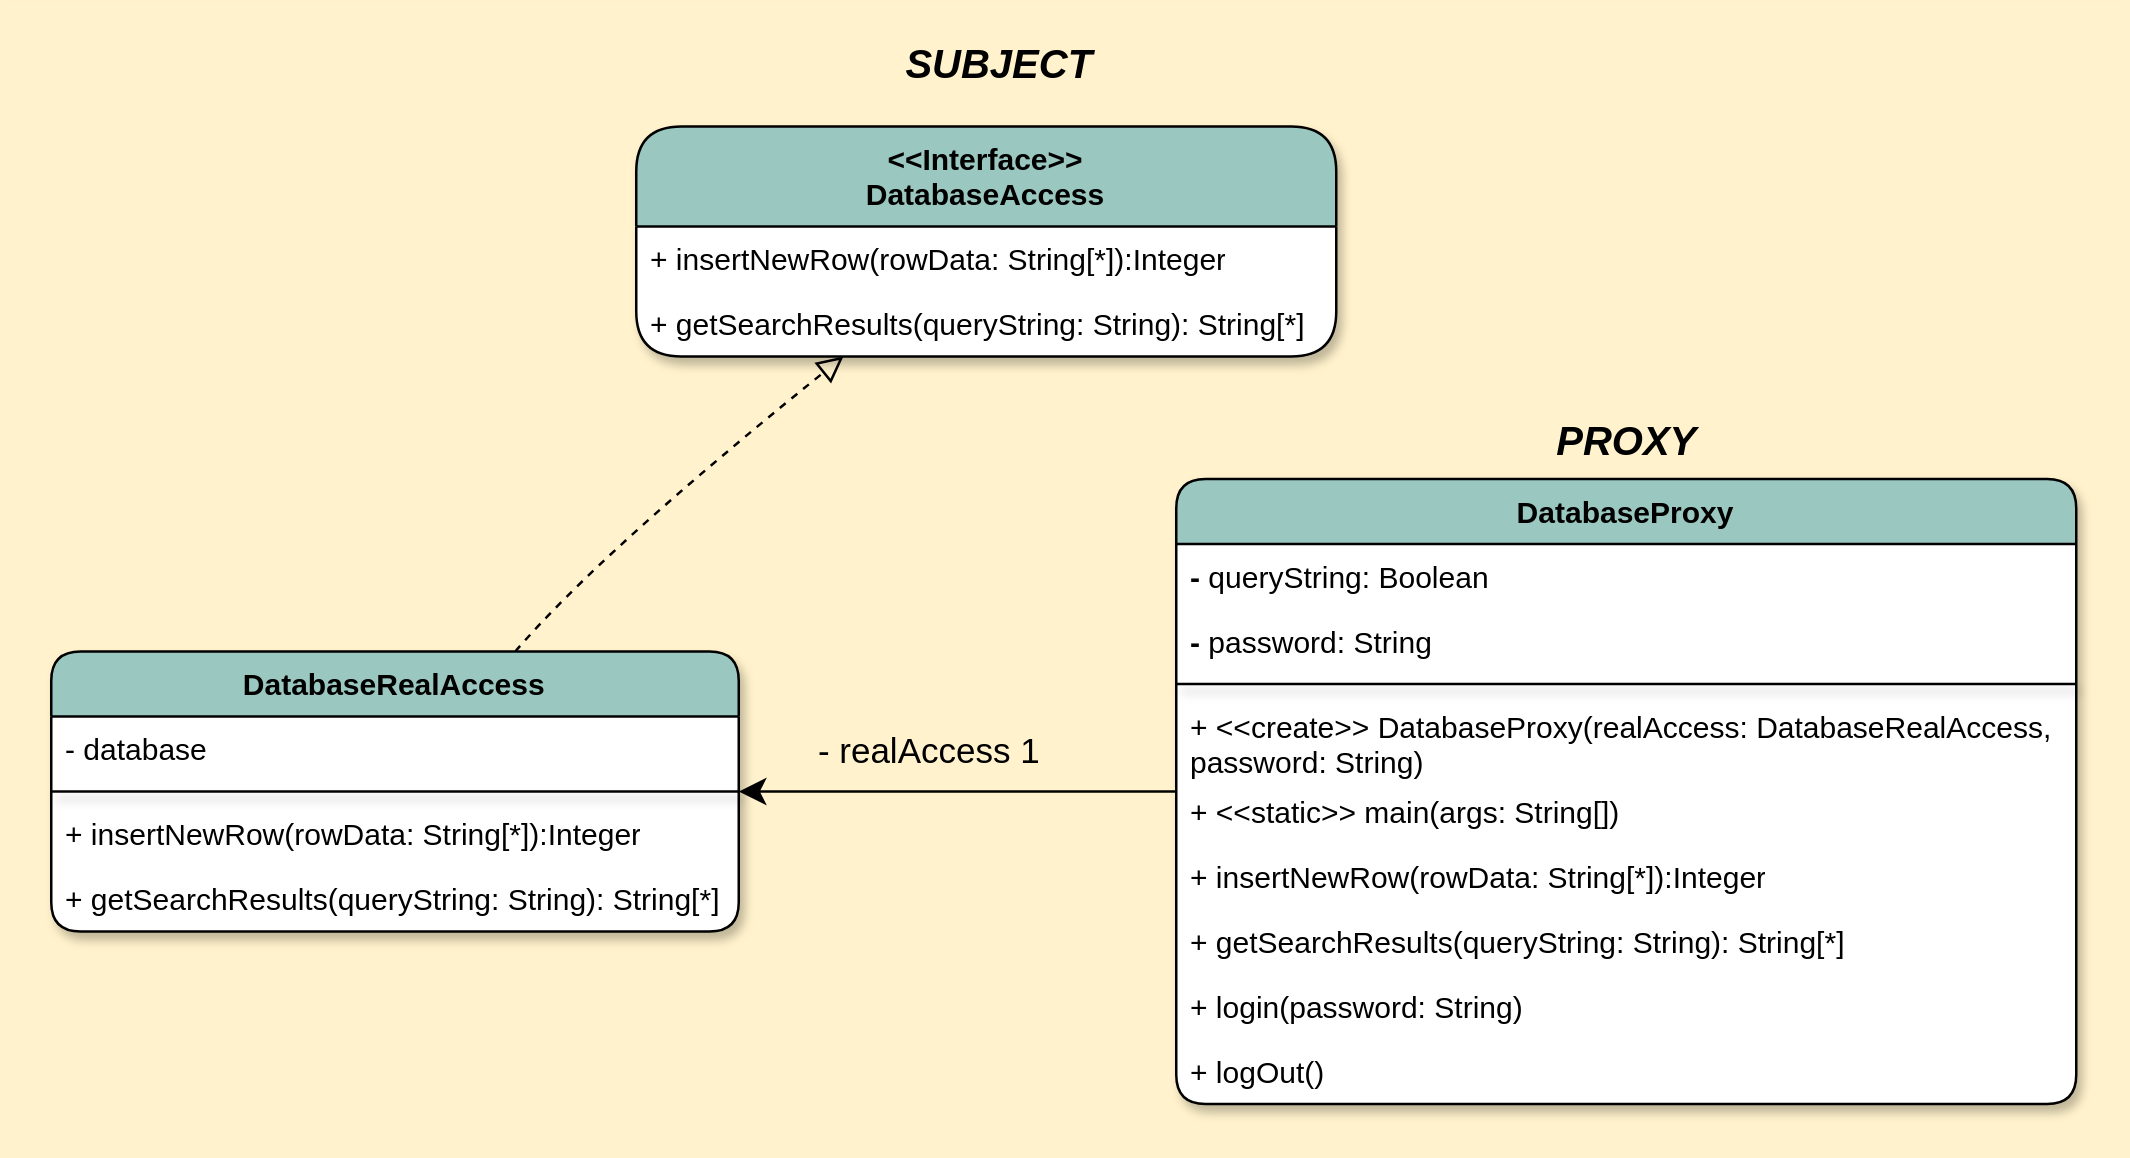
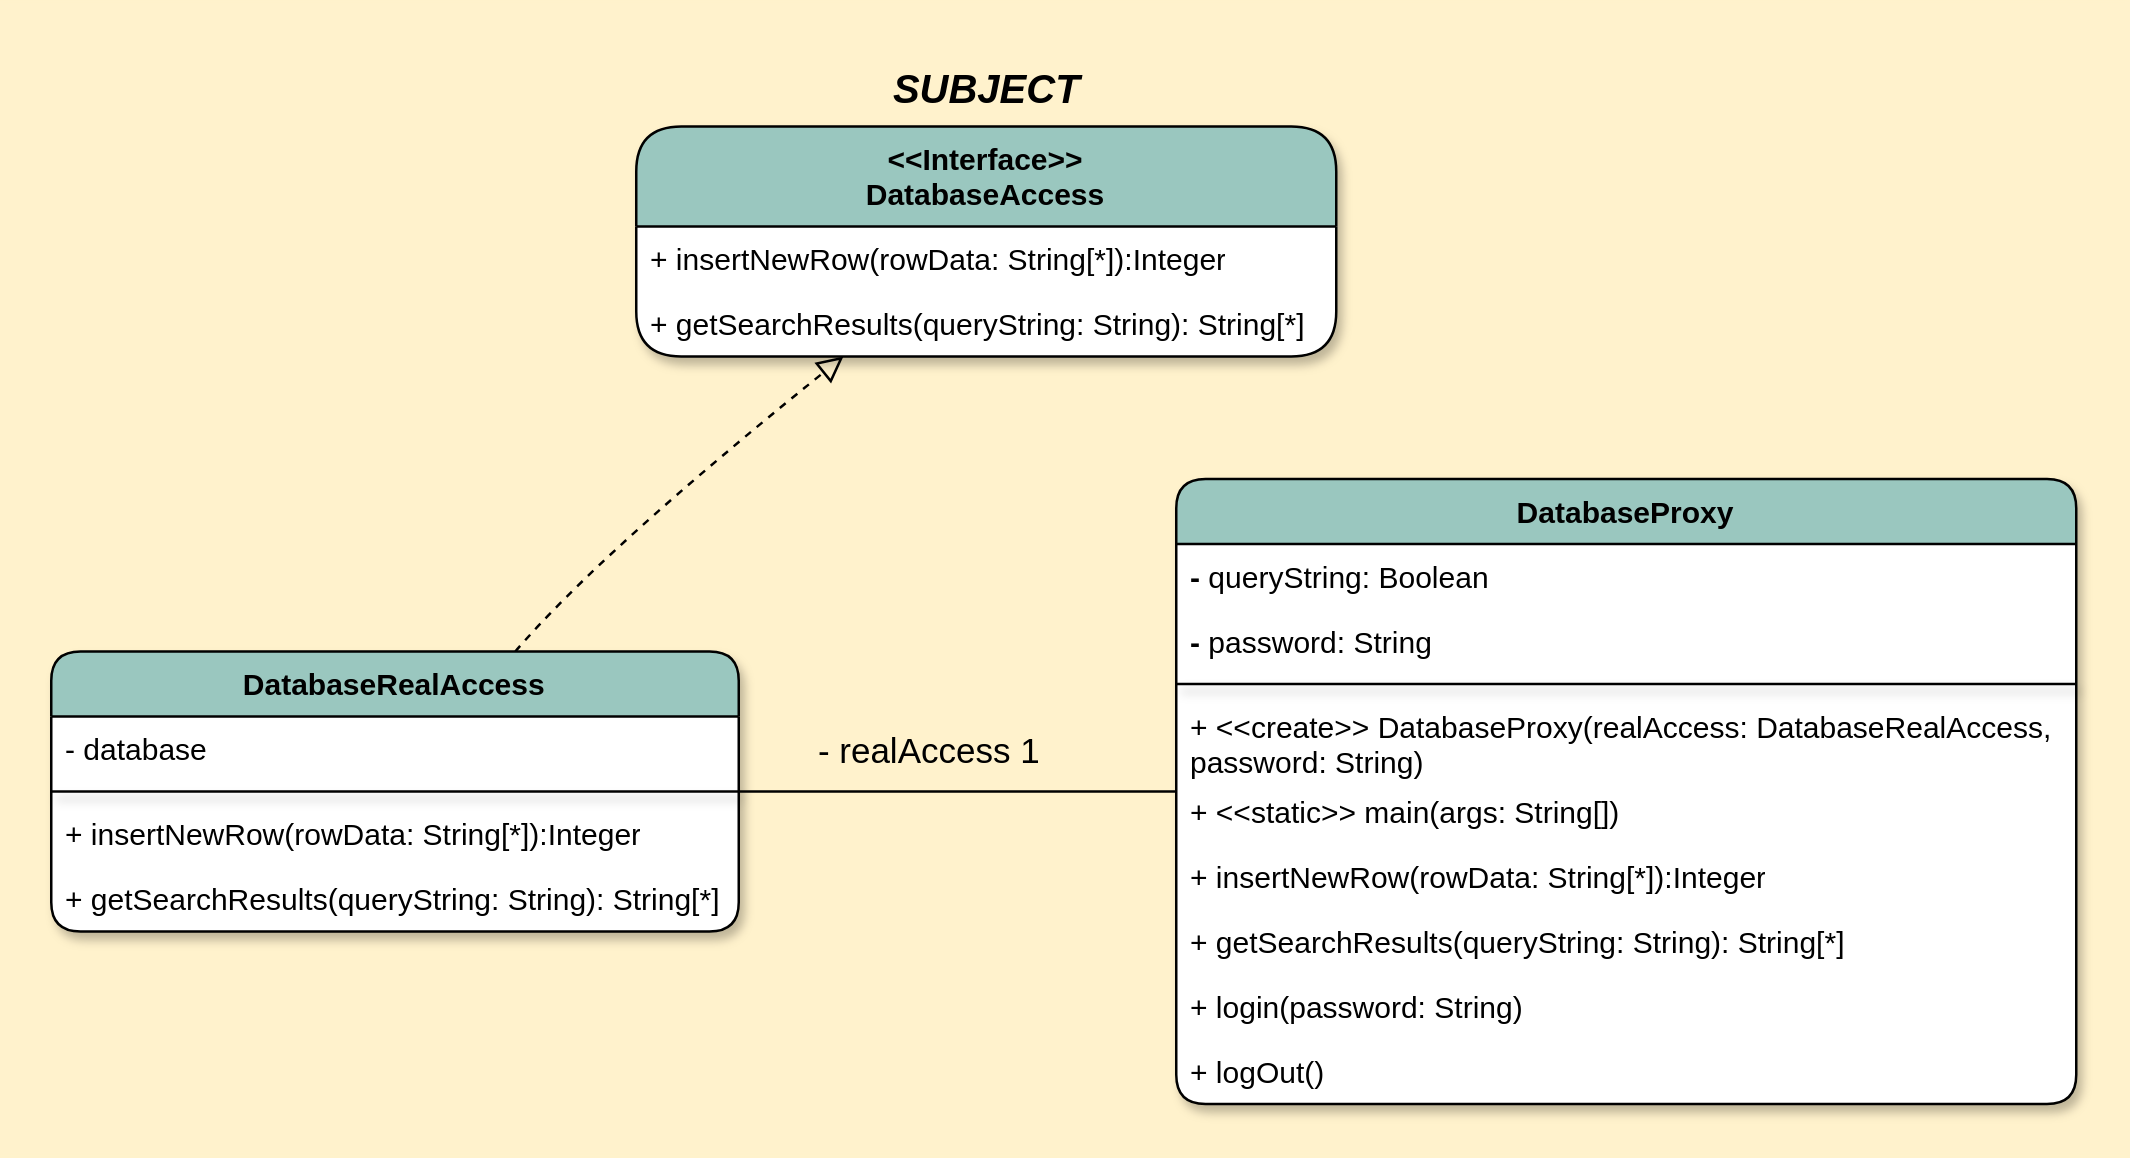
node "SUBJECT": moved (999, 64) -> (986, 89)
node "PROXY": removed
edge "DatabaseProxy" -> "DatabaseRealAccess": arrowhead classic -> none
